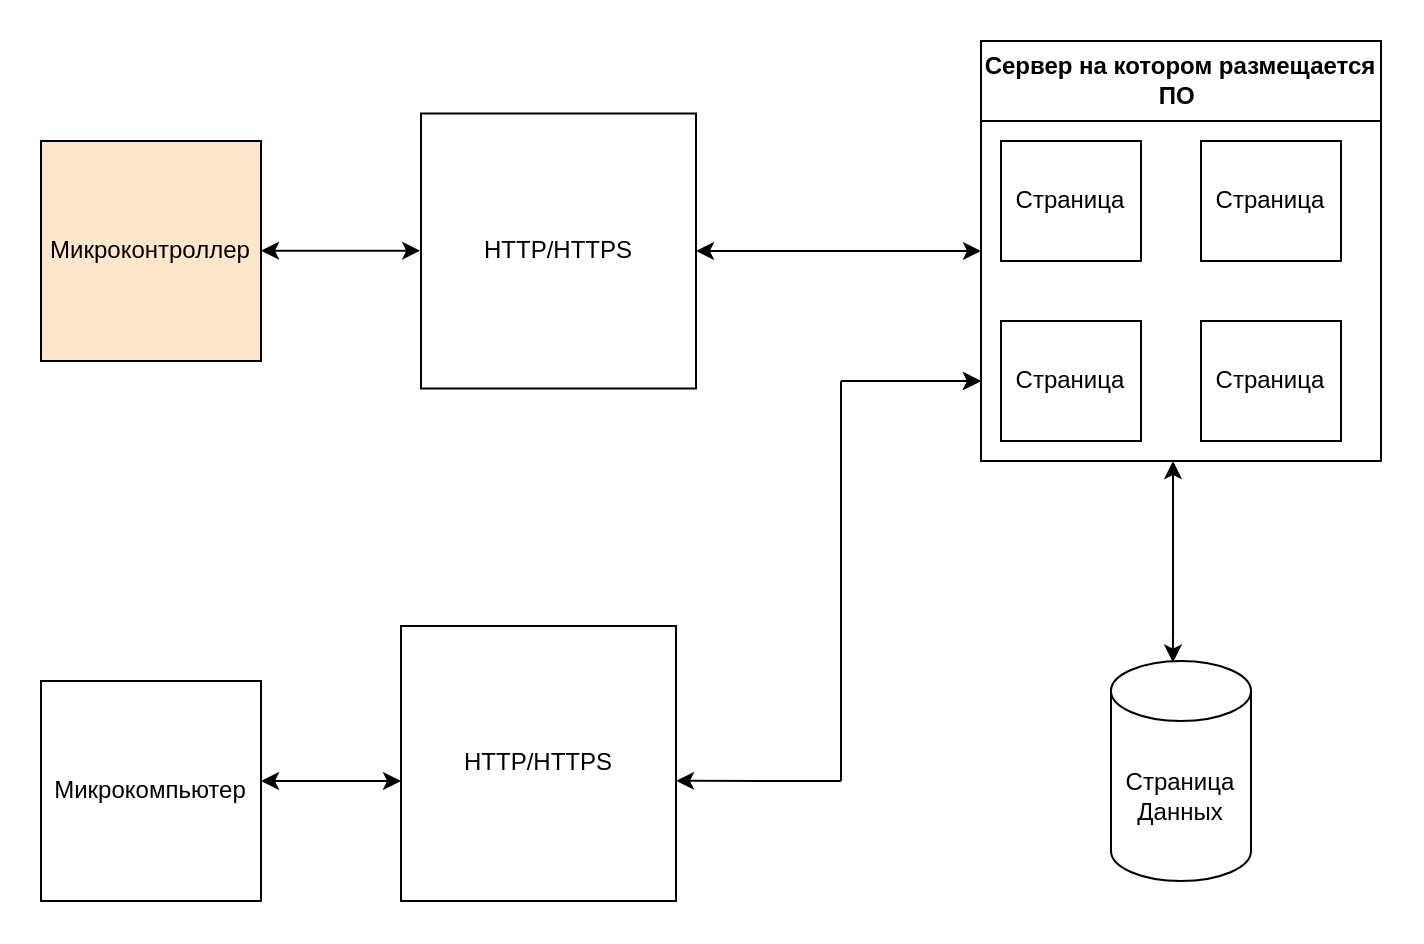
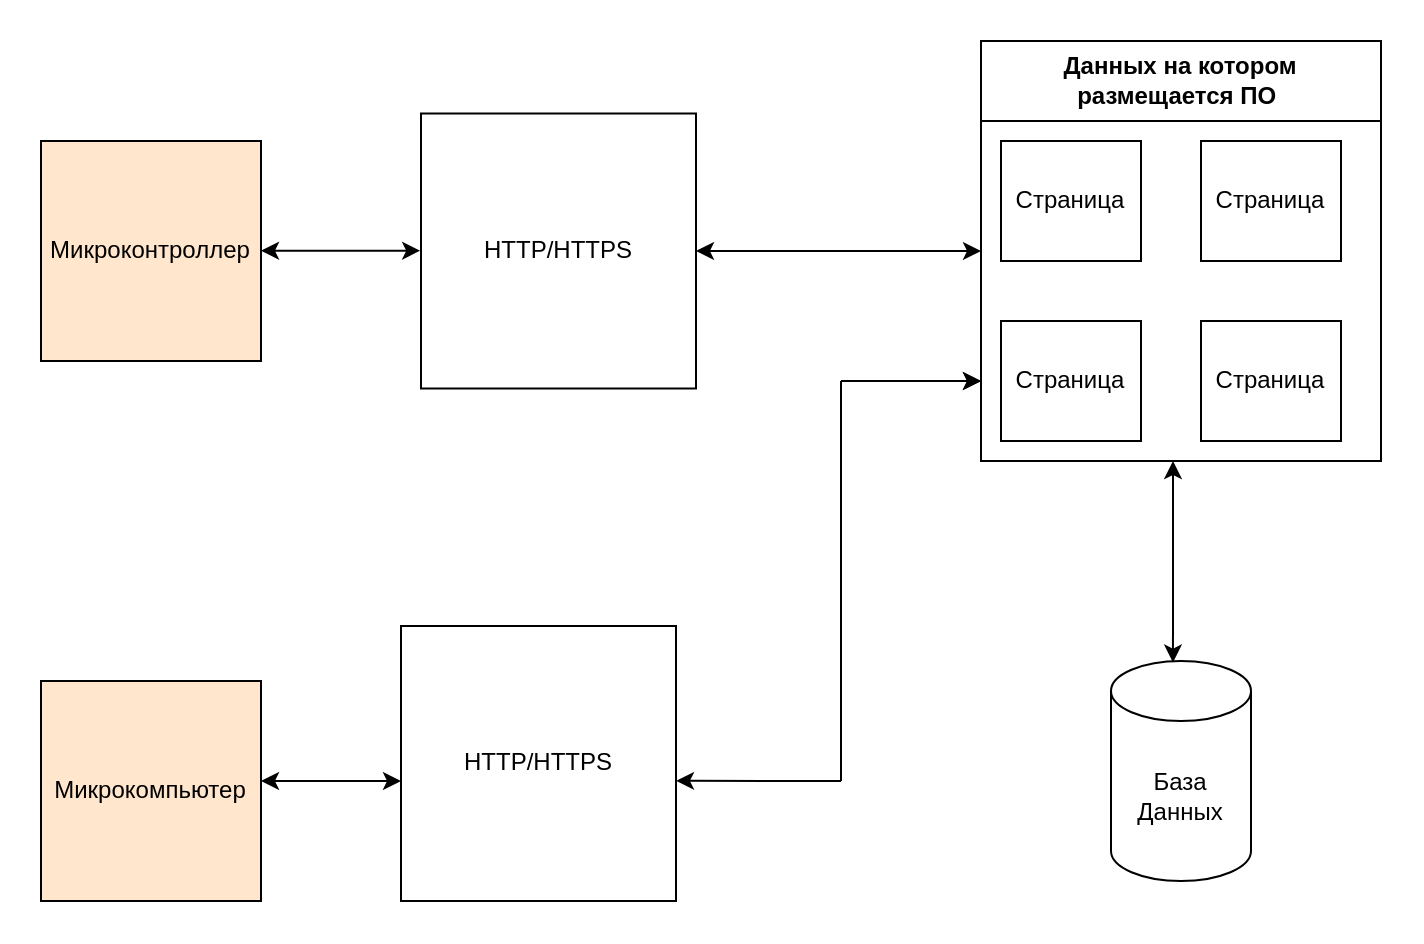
node "Сервер на котором размещается ПО": label "Сервер на котором размещается ПО" -> "Данных на котором размещается ПО"
node "Микрокомпьютер": fillcolor #ffffff -> #ffe6cc
node "Страница Данных": label "Страница Данных" -> "База Данных"
